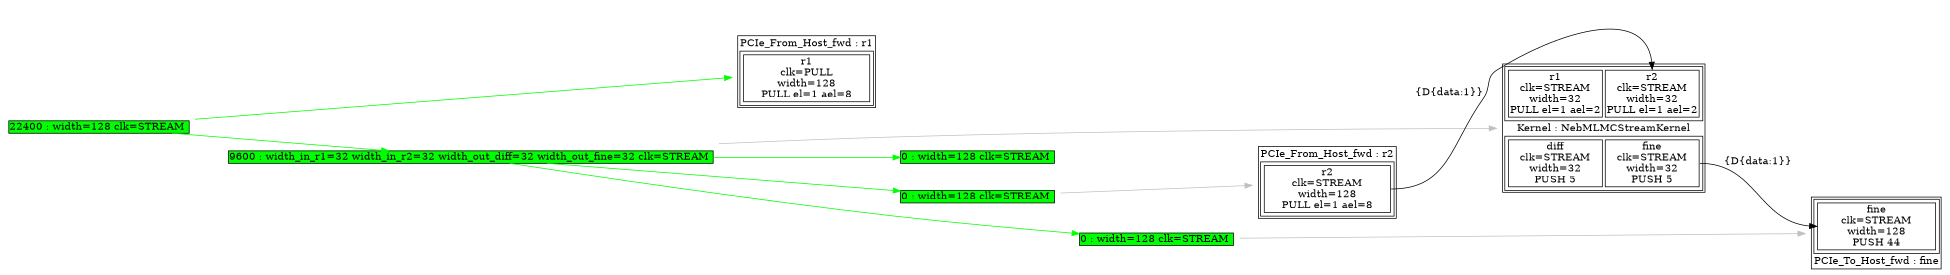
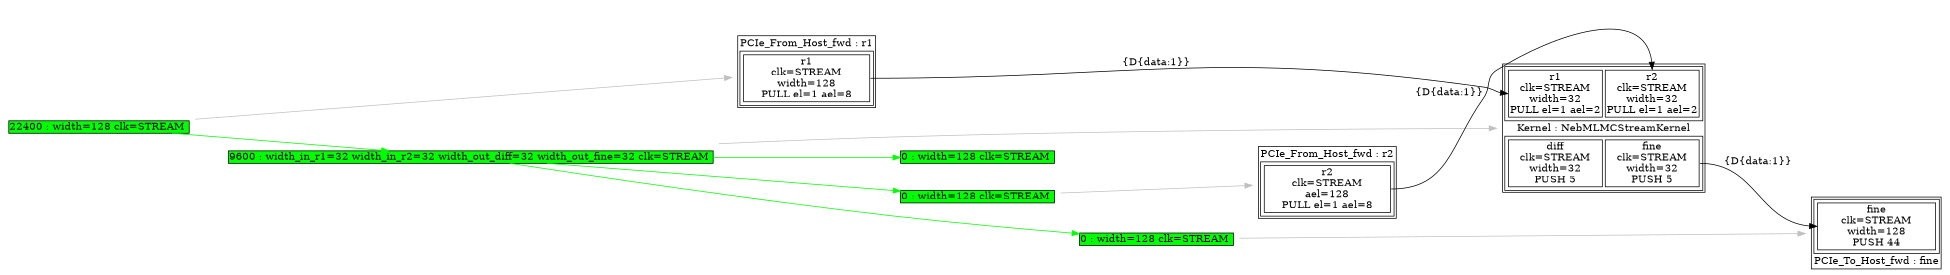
edge "PCIe_From_Host_fwd : r1" -> "r1": added, label "{D{data:1}}"
node "PCIe_From_Host_fwd : r1": text "clk=PULL" -> "clk=STREAM"
edge "22400 : width=128 clk=STREAM" -> "PCIe_From_Host_fwd : r1": color green -> gray
node "PCIe_From_Host_fwd : r2": text "width=128" -> "ael=128"
